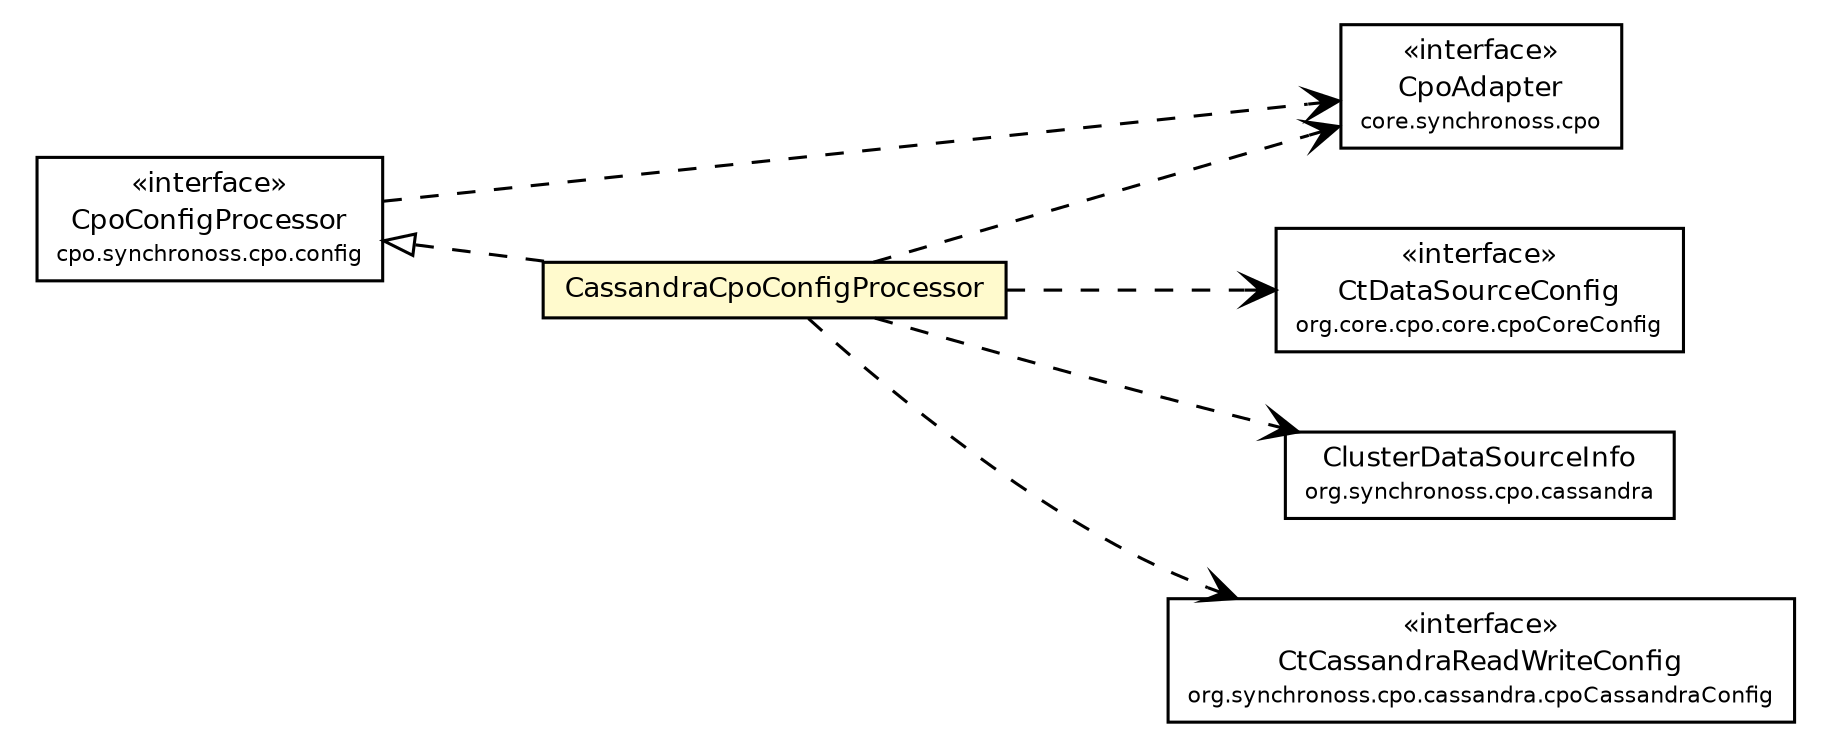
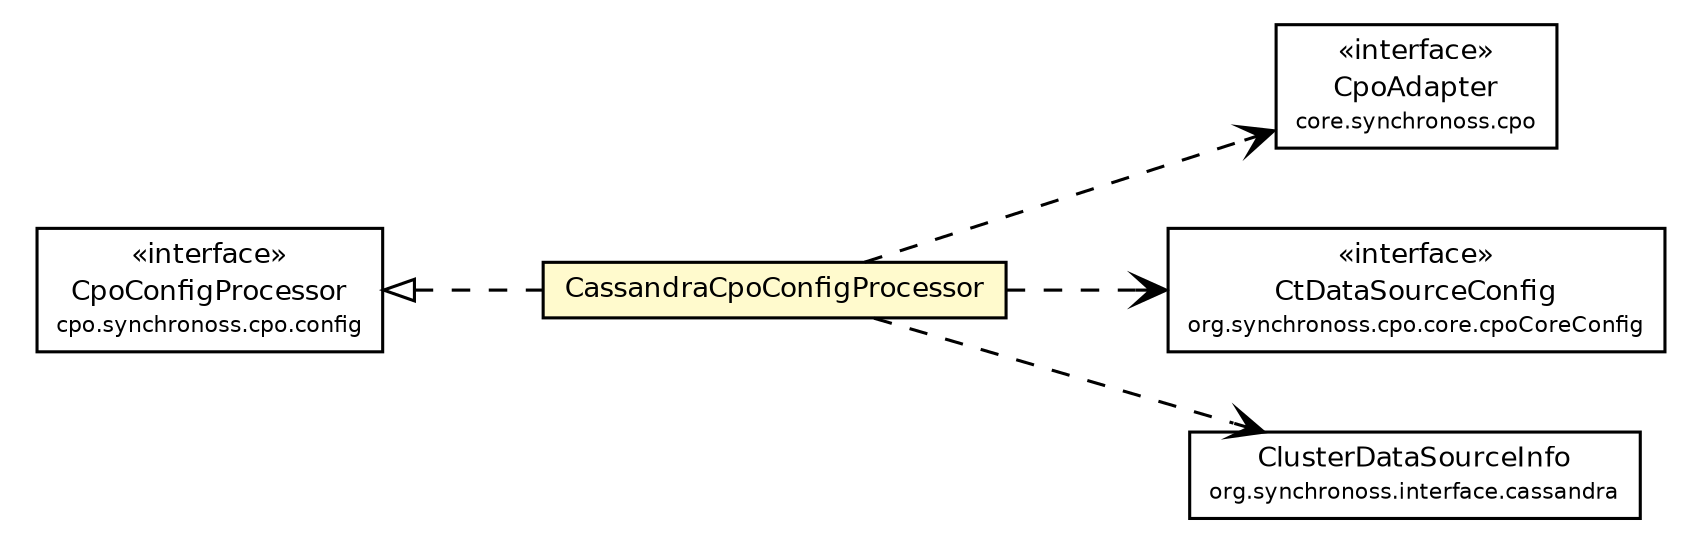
edge "CpoConfigProcessor" -> "CpoAdapter": removed
node "CtDataSourceConfig": text "org.core.cpo.core.cpoCoreConfig" -> "org.synchronoss.cpo.core.cpoCoreConfig"
node "ClusterDataSourceInfo": text "org.synchronoss.cpo.cassandra" -> "org.synchronoss.interface.cassandra"
node "CtCassandraReadWriteConfig": removed
